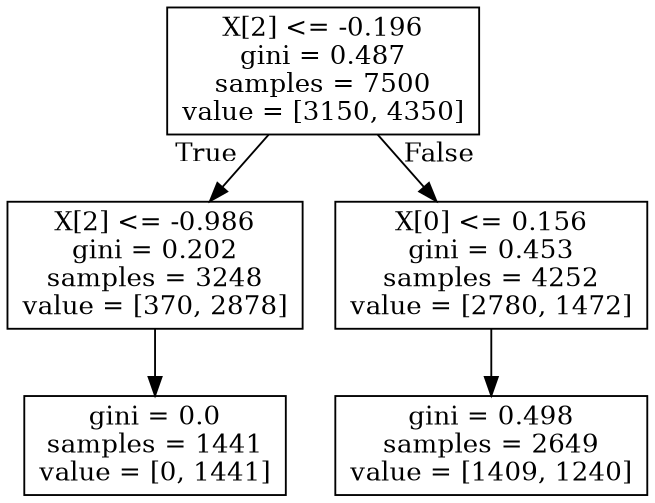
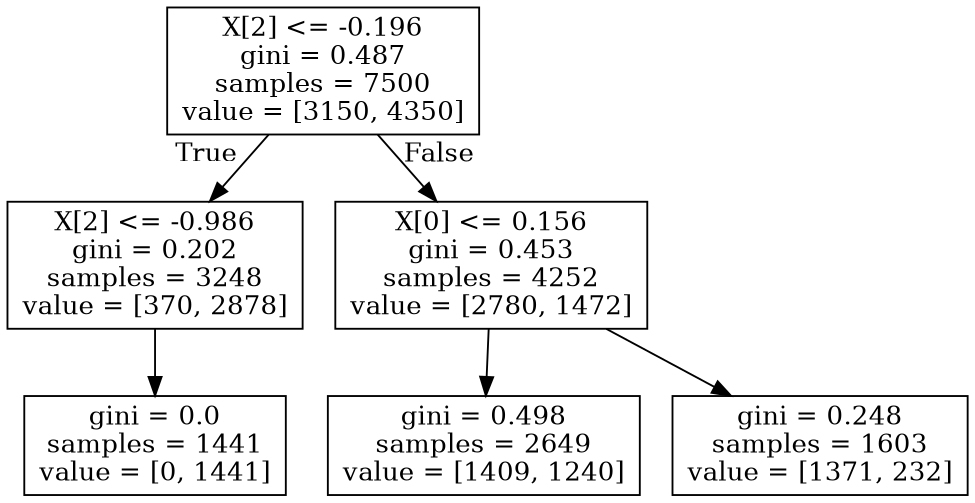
node "gini = 0.248 samples = 1603 value = [1371, 232]": added
